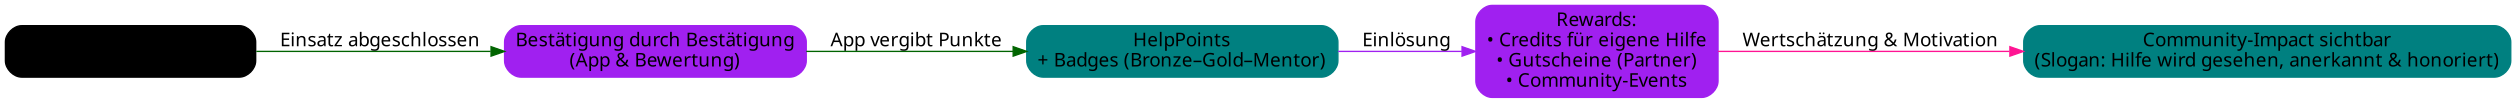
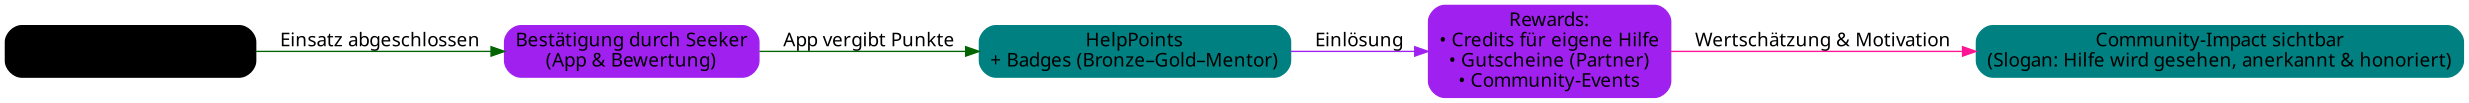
node "Bestätigung durch Bestätigung (App & Bewertung)": label "Bestätigung durch Bestätigung (App & Bewertung)" -> "Bestätigung durch Seeker (App & Bewertung)"
